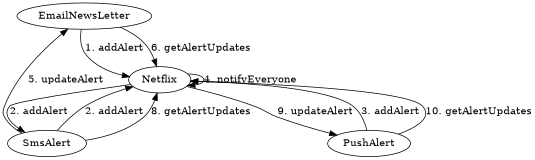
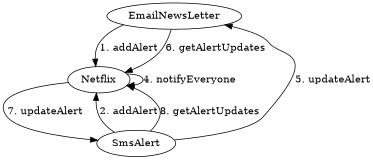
edge "Netflix" -> "SmsAlert": label "2. addAlert" -> "7. updateAlert"
node "PushAlert": removed
